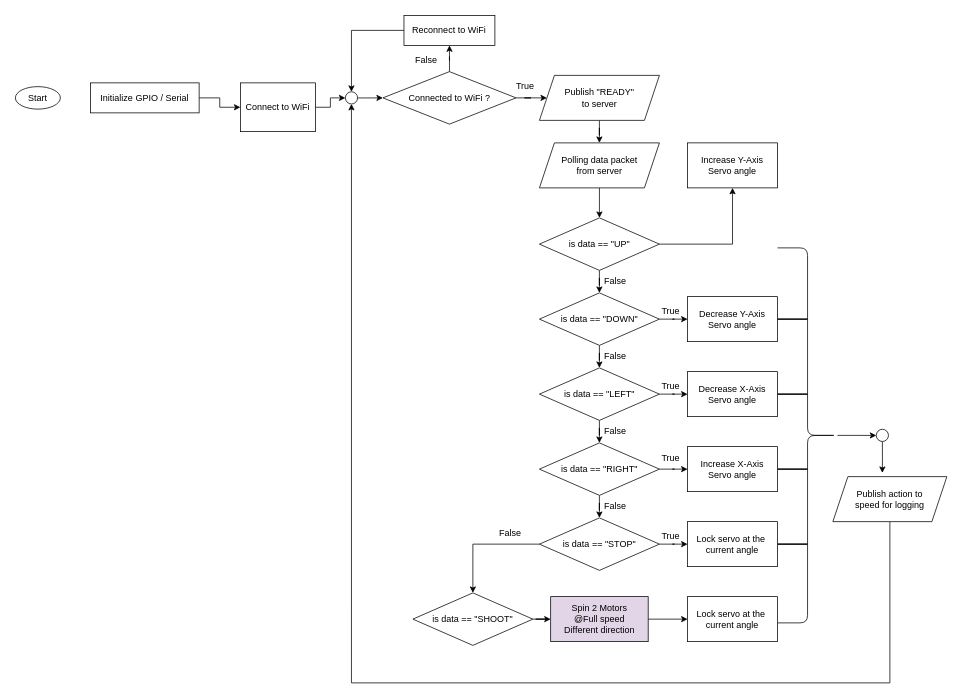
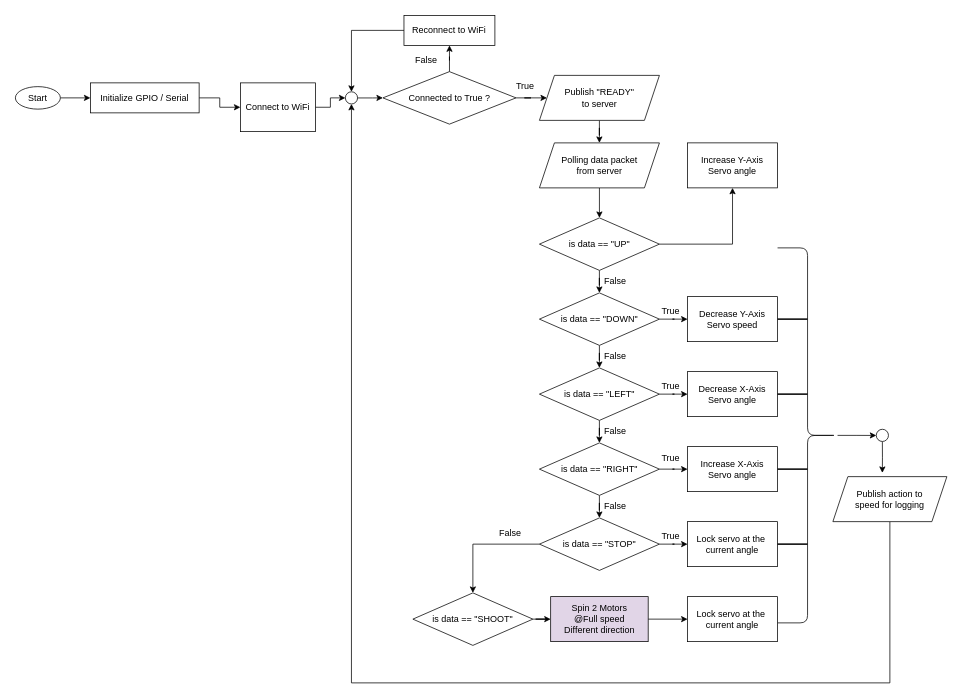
edge "Start" -> "Initialize GPIO / Serial": added
node "Connected to WiFi ?": label "Connected to WiFi ?" -> "Connected to True ?"
node "Decrease Y-Axis Servo angle": label "Decrease Y-Axis Servo angle" -> "Decrease Y-Axis Servo speed"
